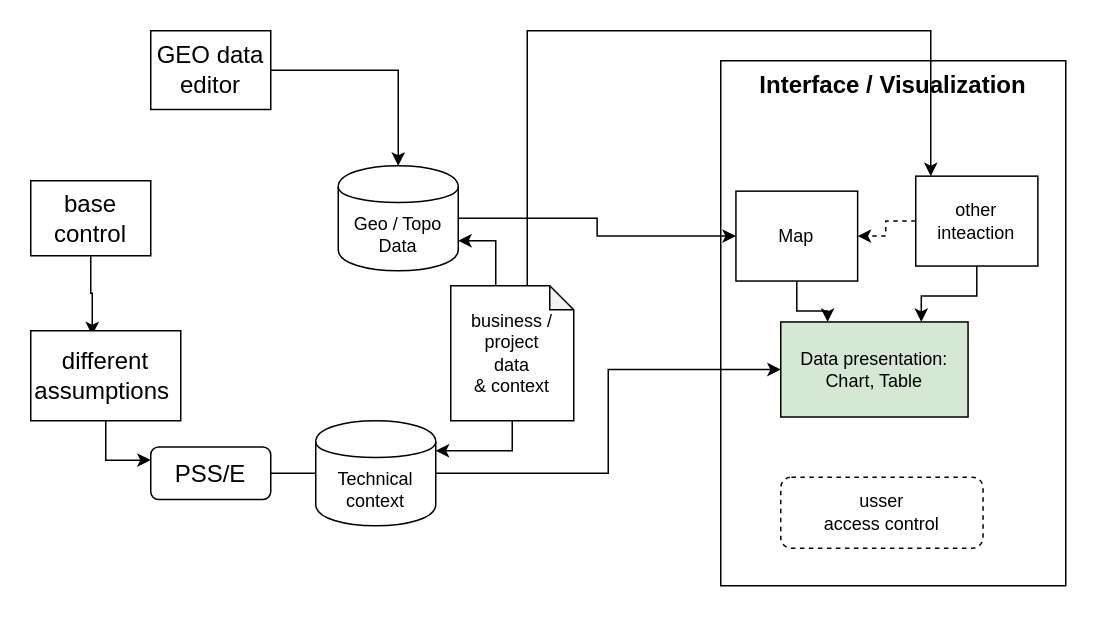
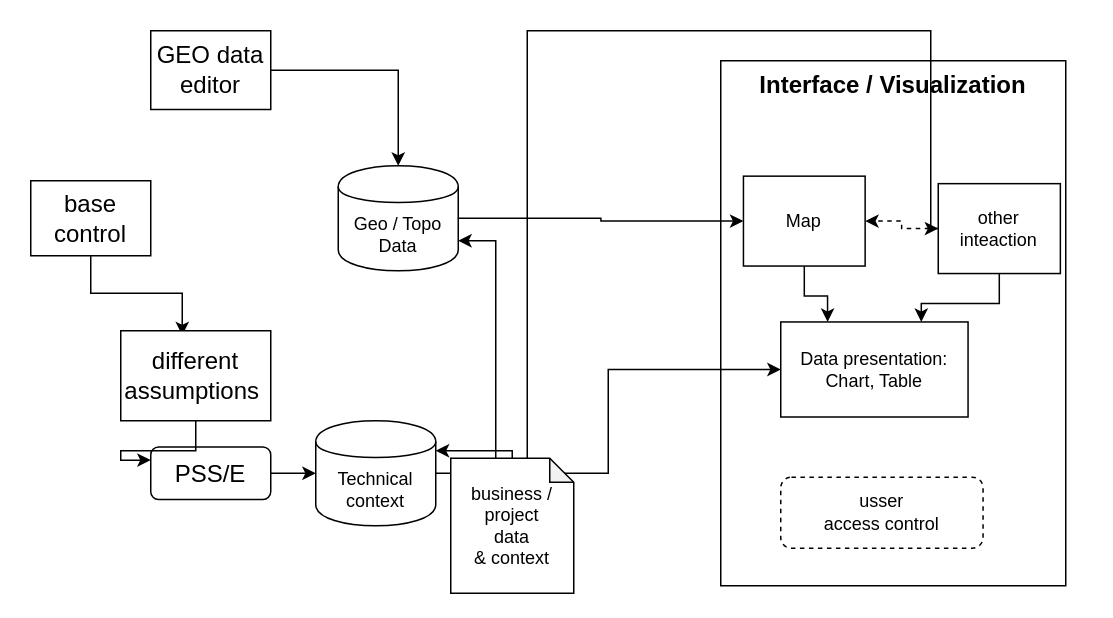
node "other inteaction": moved (977, 221) -> (999, 229)
node "Map": moved (797, 236) -> (804, 221)
node "business / project data & context": moved (512, 353) -> (512, 526)
node "Data presentation: Chart, Table": fillcolor #d5e8d4 -> #ffffff
node "different assumptions": moved (106, 376) -> (196, 376)
edge "PSS/E" -- "Technical context": arrowhead none -> classic
